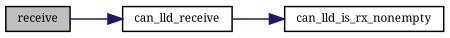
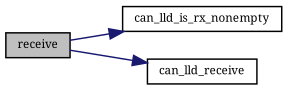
edge "can_lld_receive" -> "can_lld_is_rx_nonempty": now "receive" -> "can_lld_is_rx_nonempty"
